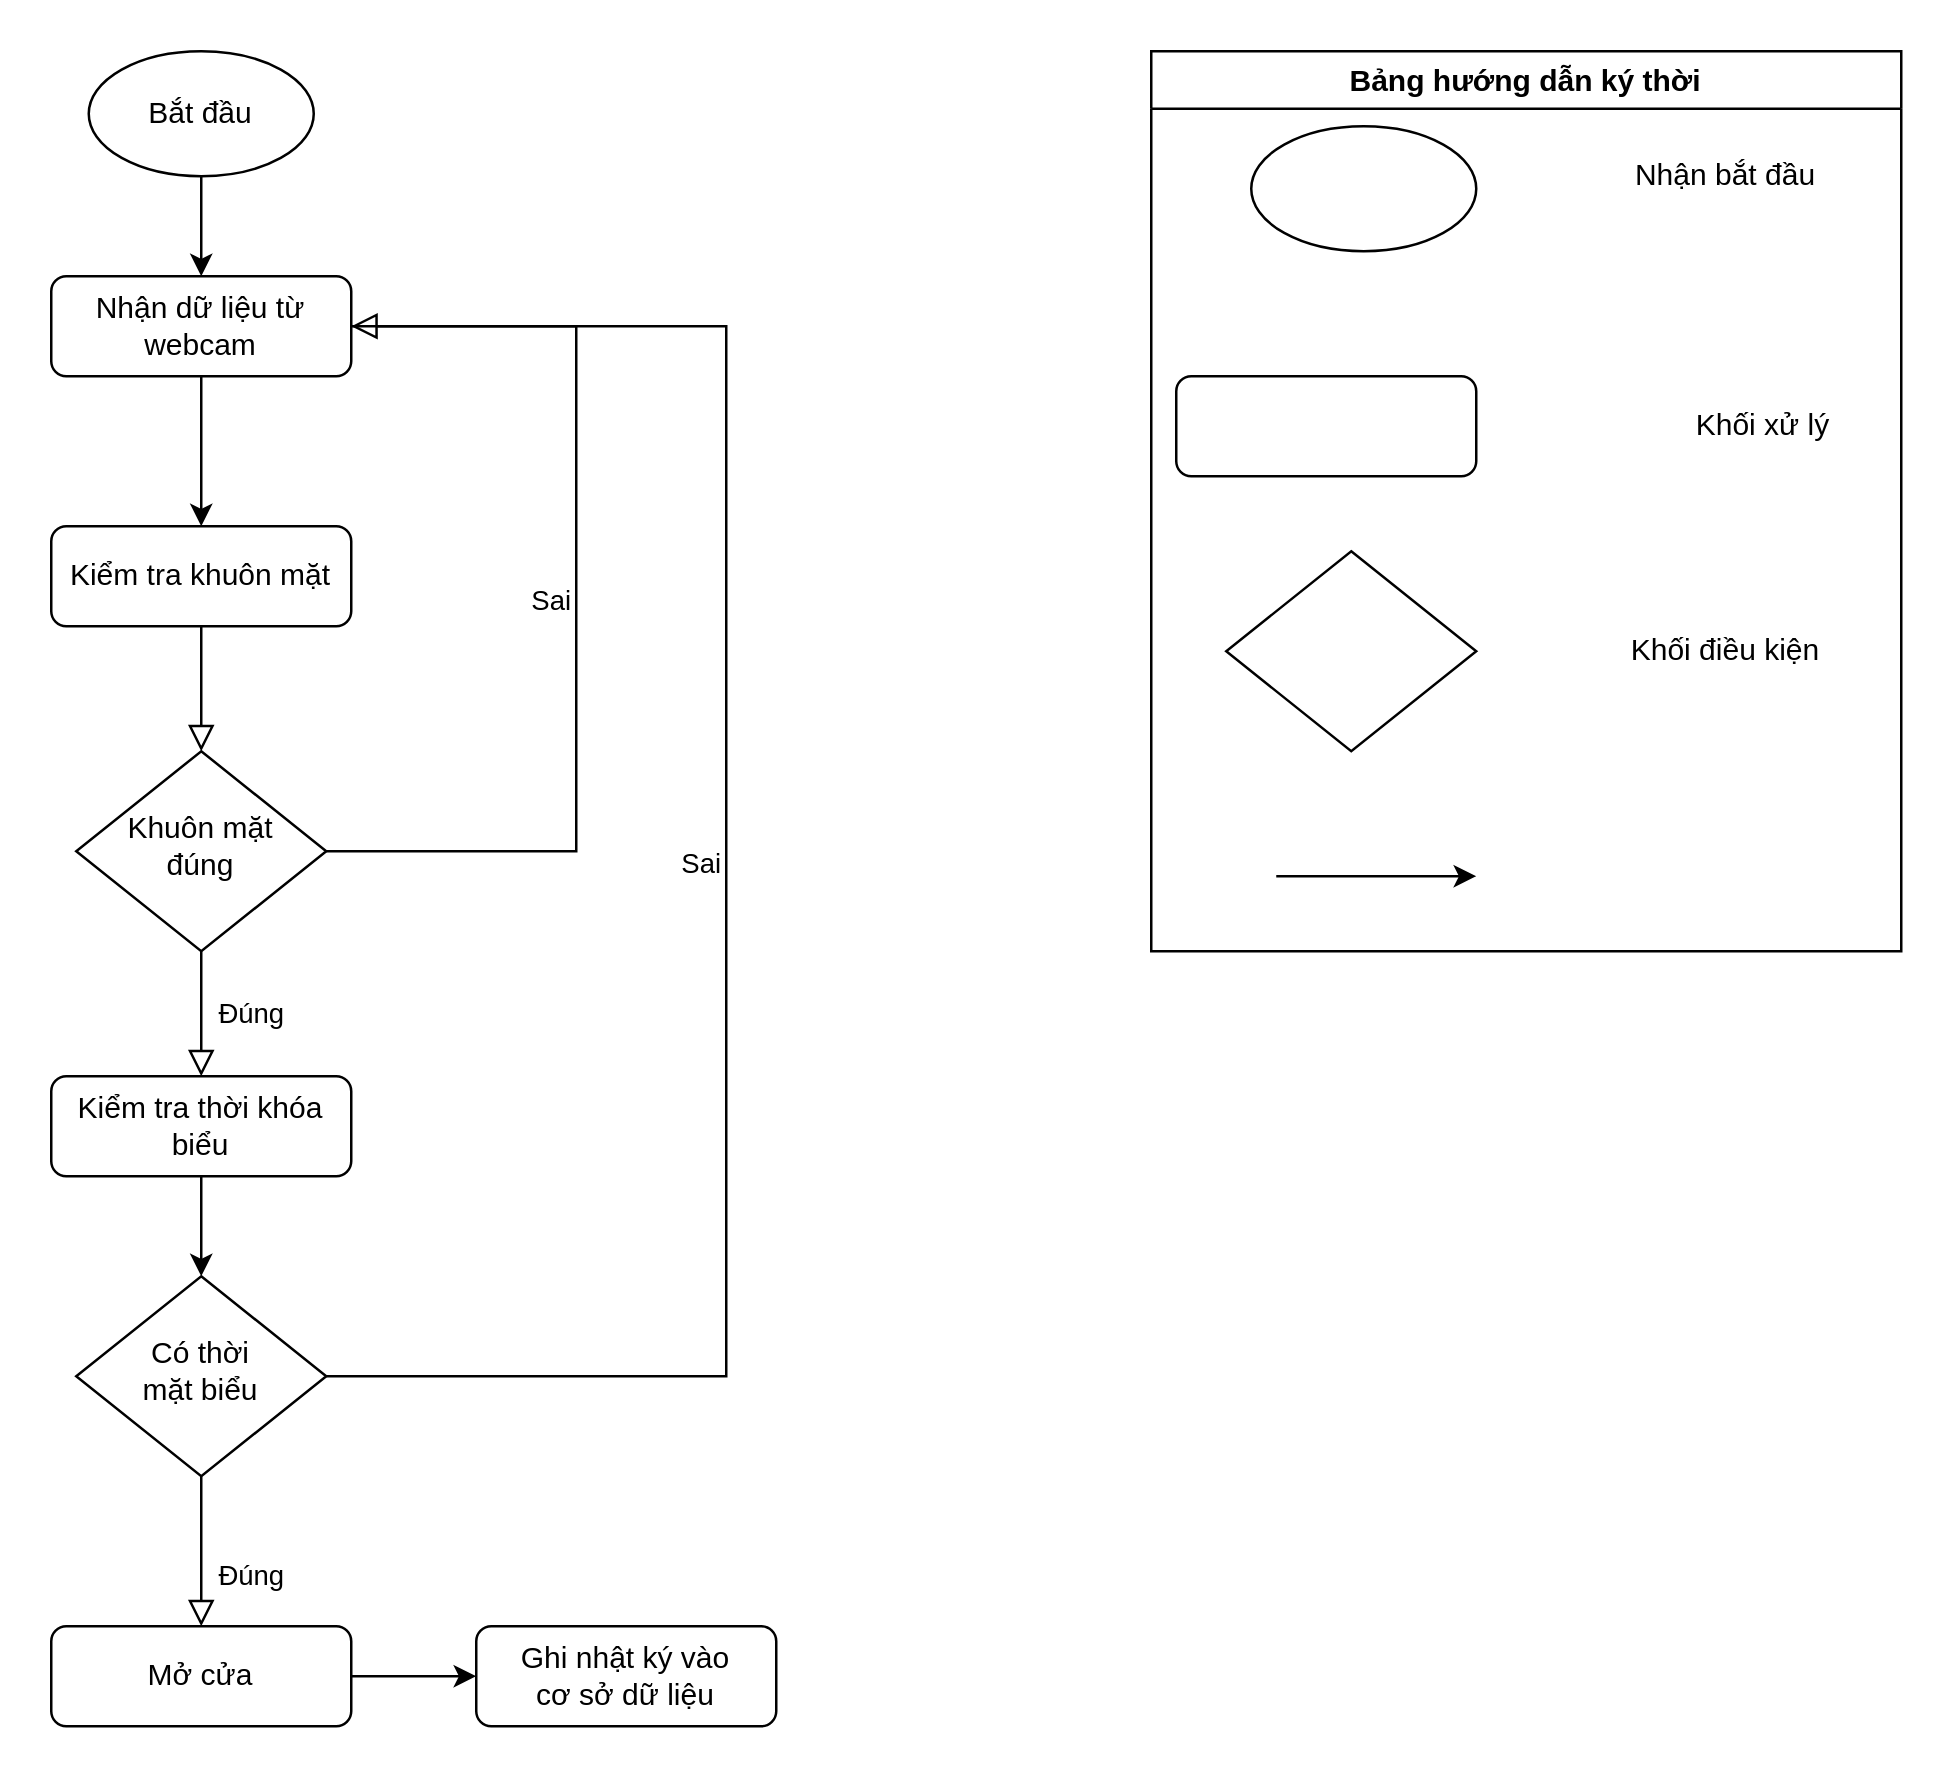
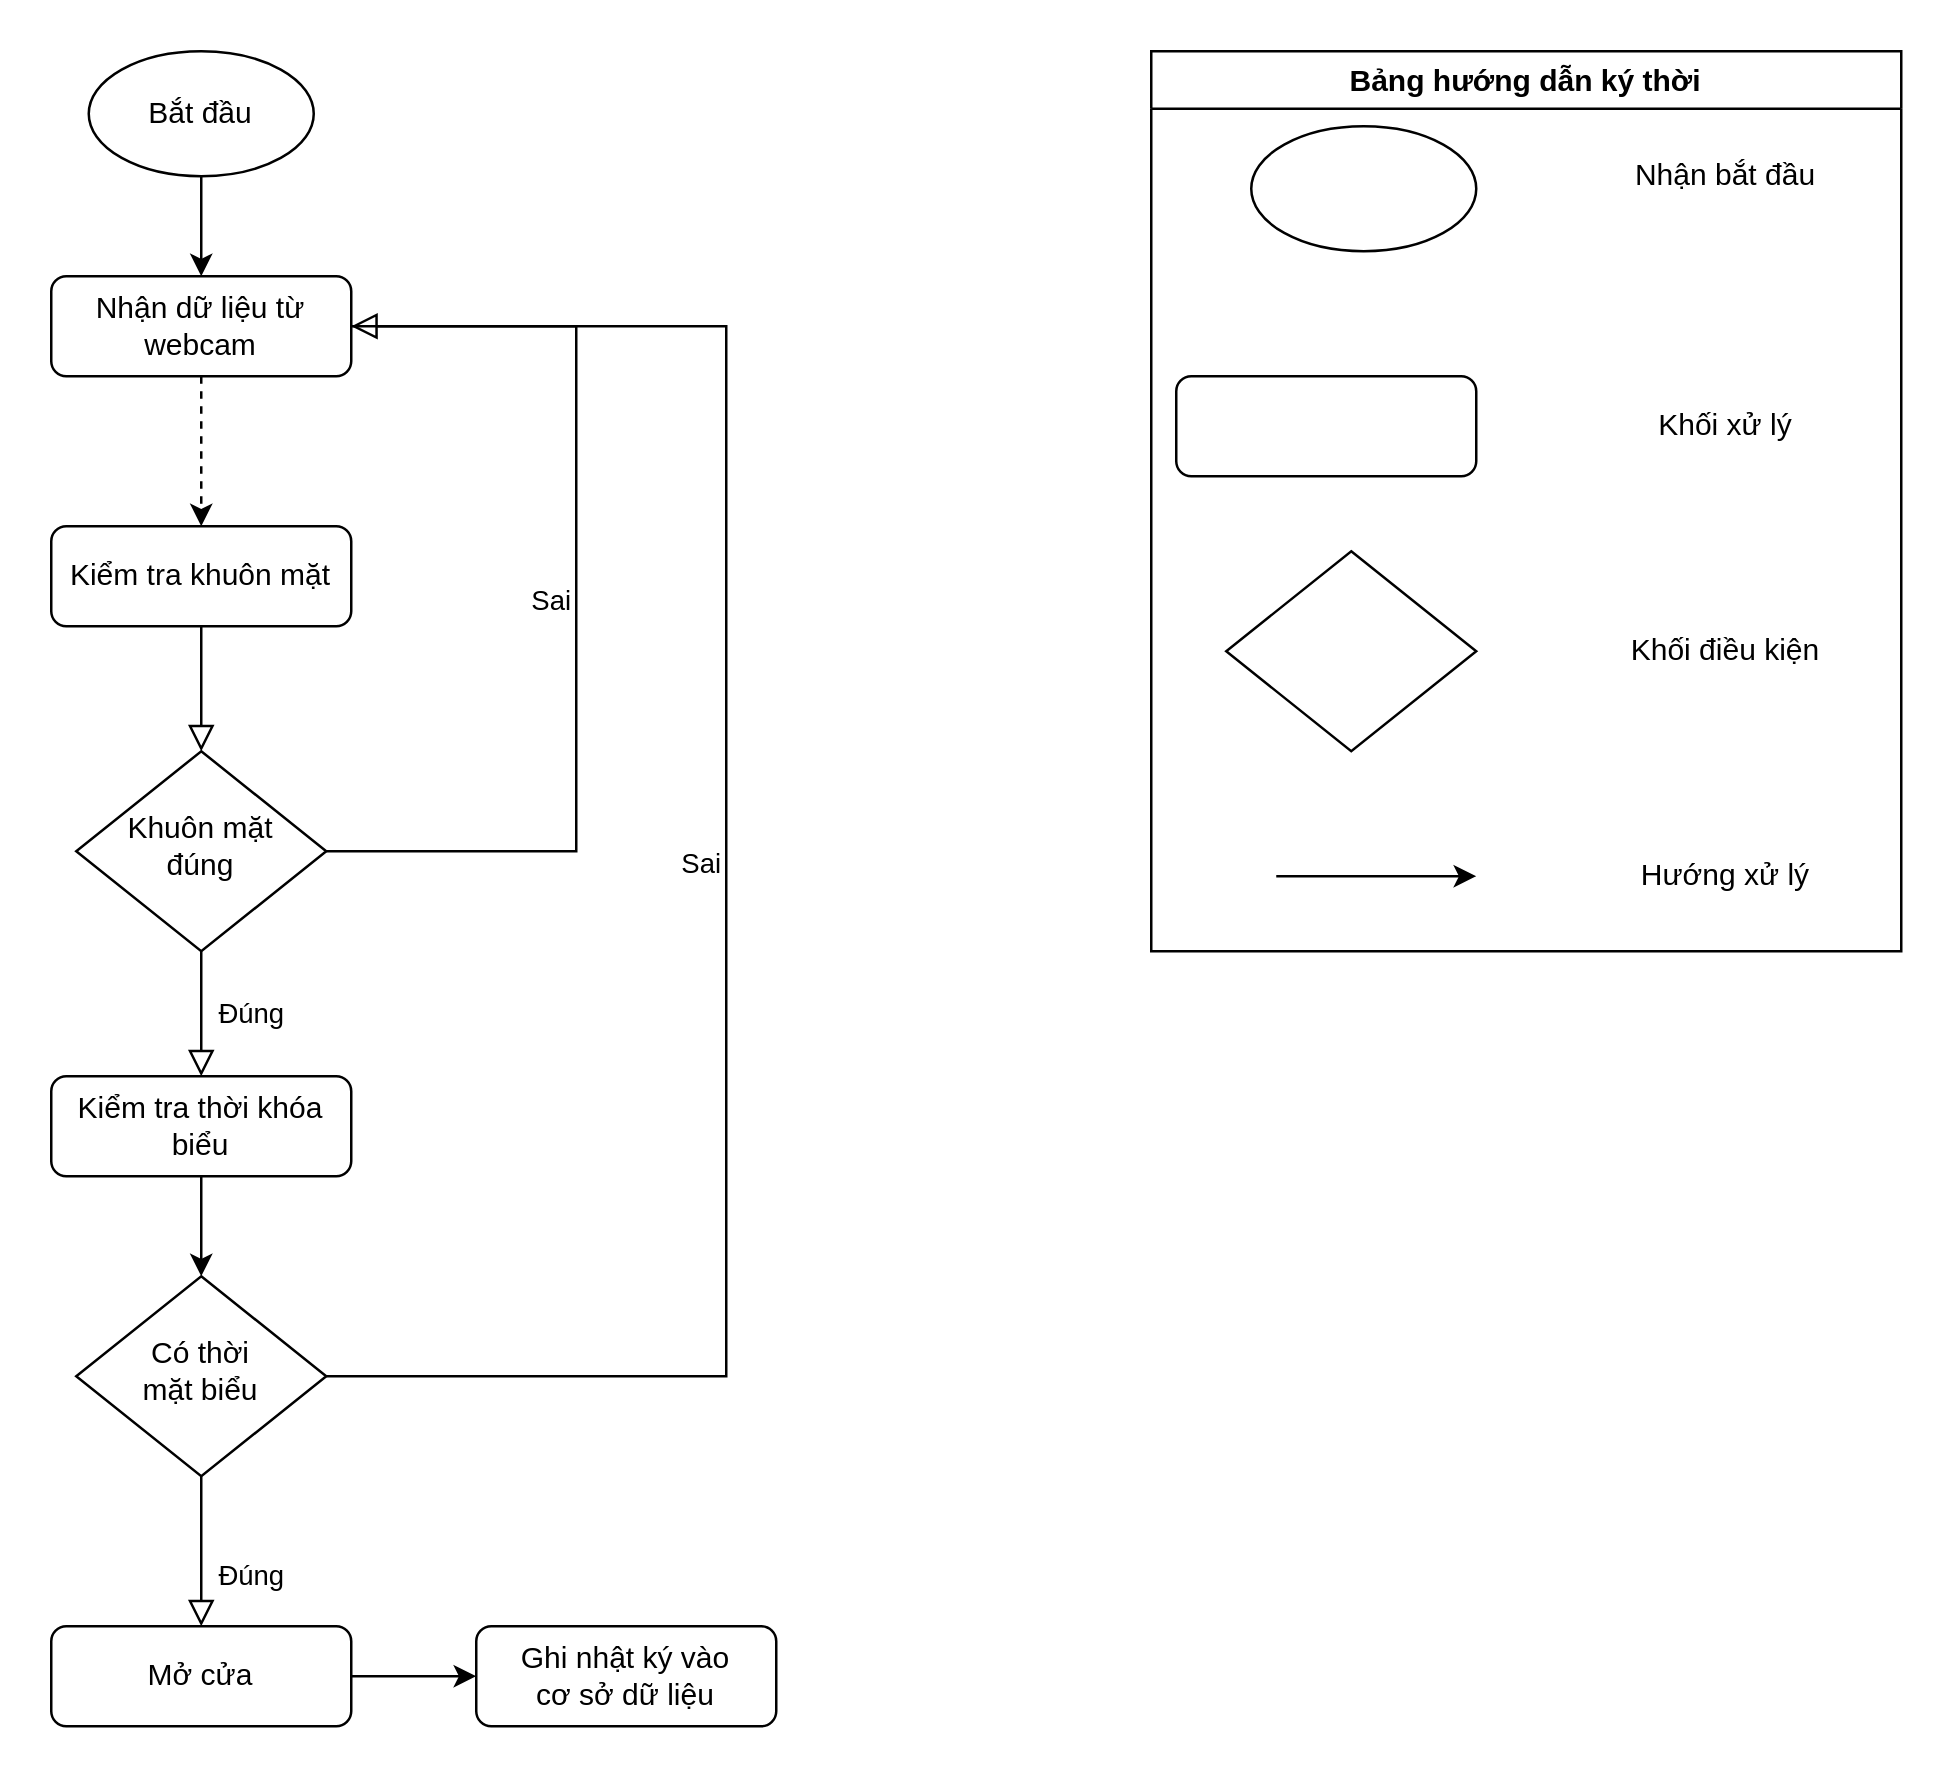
node "Khối xử lý": moved (1764, 426) -> (1726, 426)
edge "Nhận dữ liệu từ webcam" -> "Kiểm tra khuôn mặt": style solid -> dashed
node "Hướng xử lý": added
